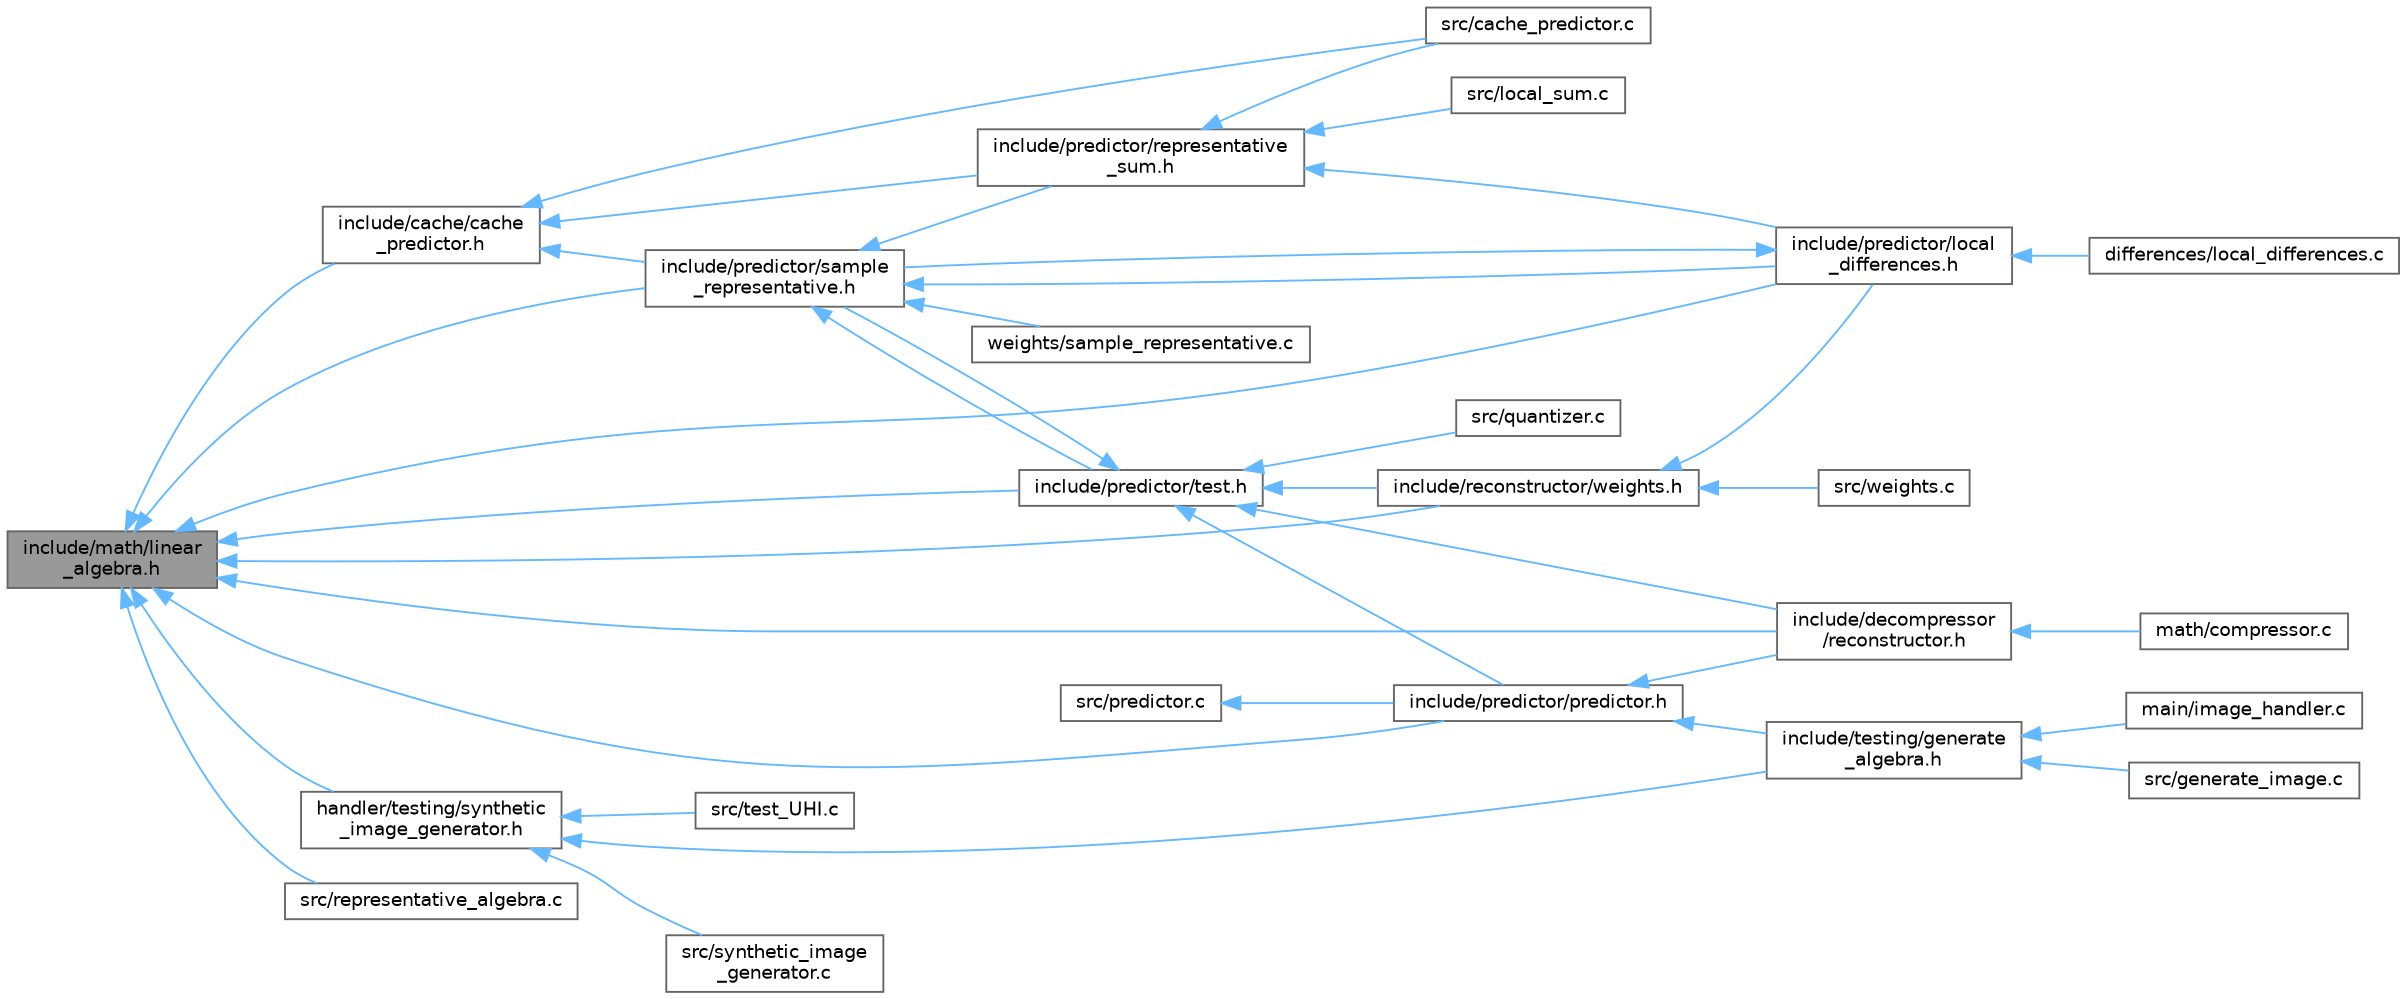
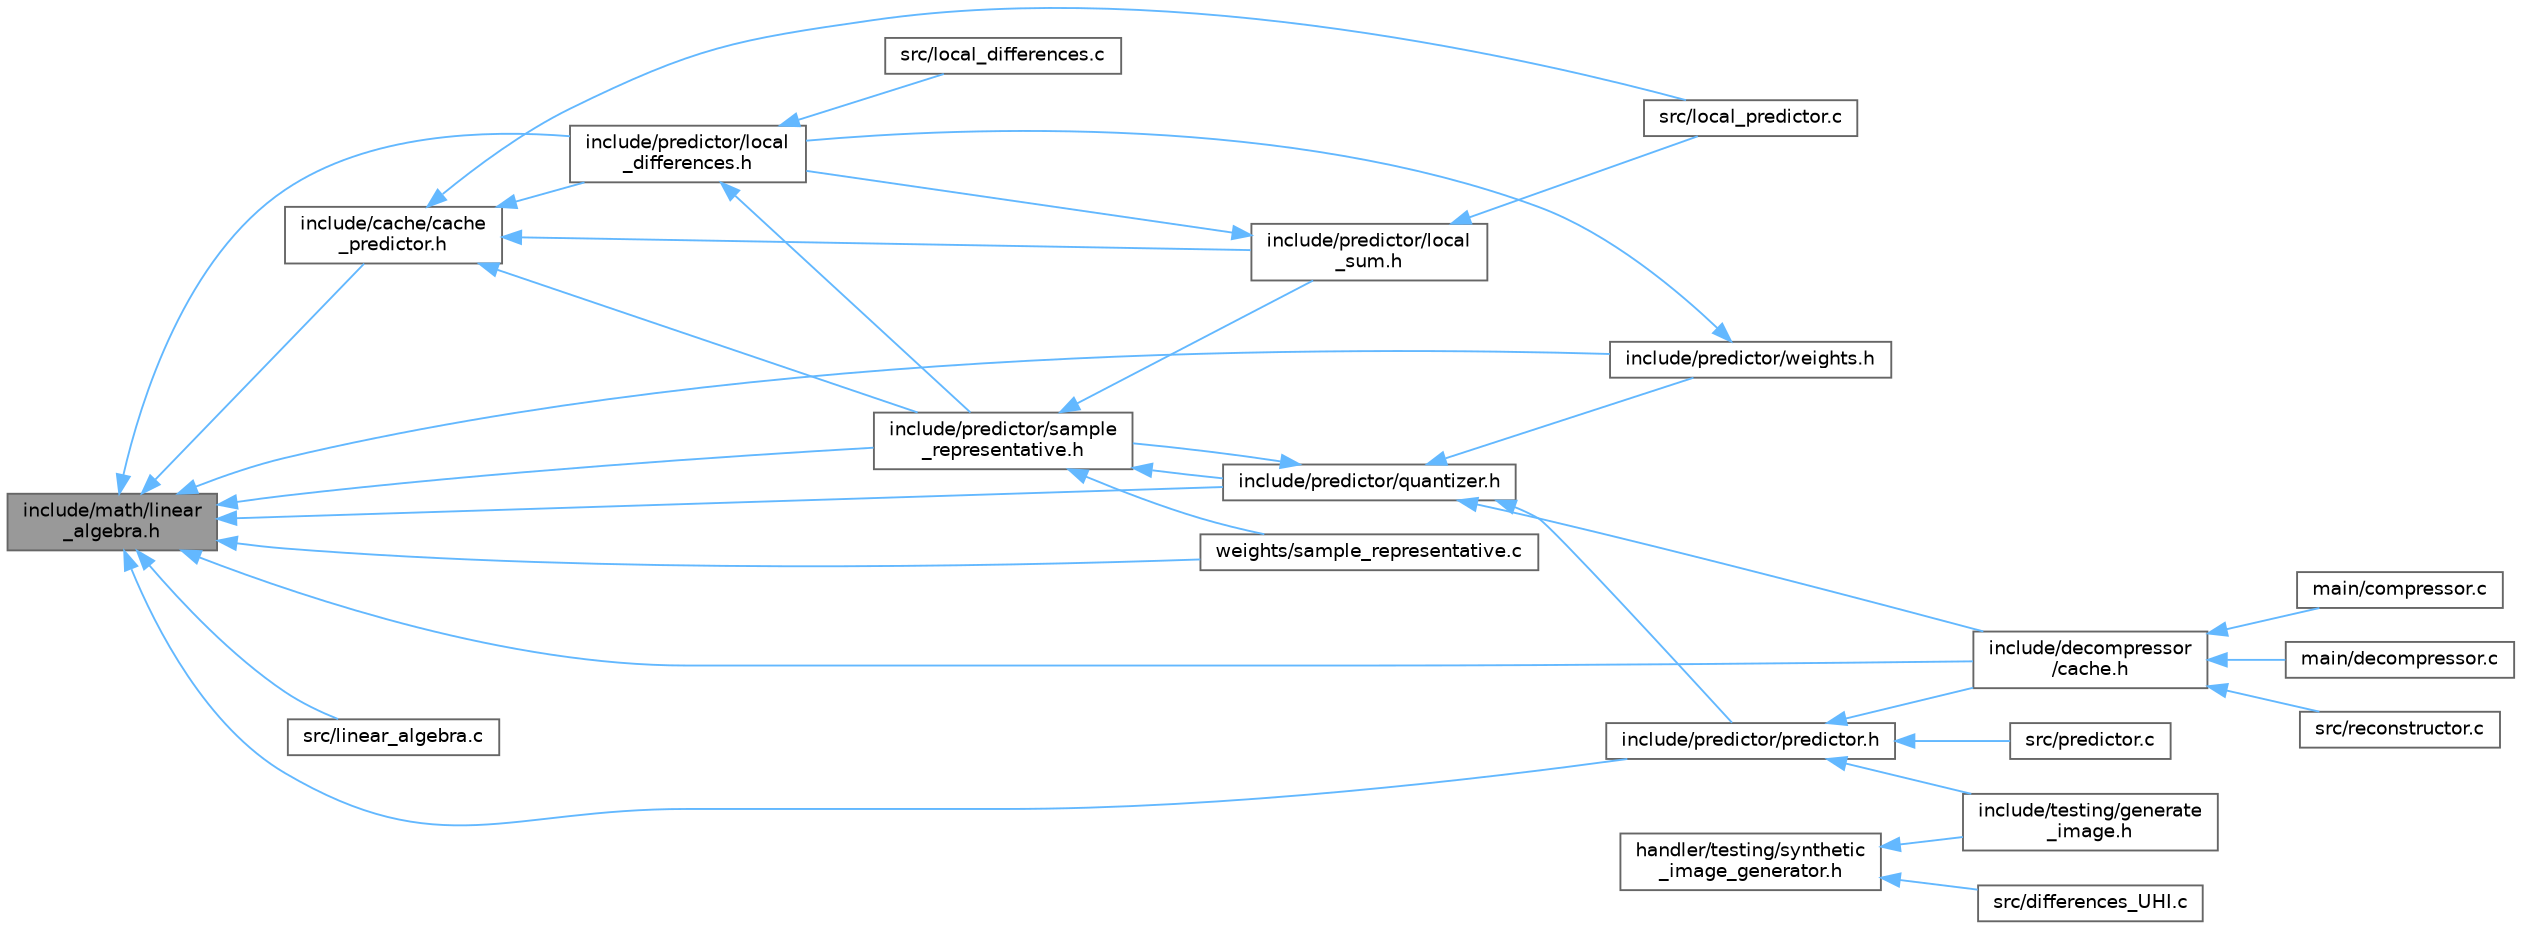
node "src/cache_predictor.c": label "src/cache_predictor.c" -> "src/local_predictor.c"
node "src/local_sum.c": removed
node "include/predictor/representative _sum.h": label "include/predictor/representative _sum.h" -> "include/predictor/local _sum.h"
node "differences/local_differences.c": label "differences/local_differences.c" -> "src/local_differences.c"
edge "include/predictor/local _differences.h" -> "include/predictor/sample _representative.h": now "include/predictor/local _differences.h" -> "include/cache/cache _predictor.h"
node "src/quantizer.c": removed
node "include/predictor/test.h": label "include/predictor/test.h" -> "include/predictor/quantizer.h"
node "include/reconstructor/weights.h": label "include/reconstructor/weights.h" -> "include/predictor/weights.h"
node "src/weights.c": removed
node "include/decompressor /reconstructor.h": label "include/decompressor /reconstructor.h" -> "include/decompressor /cache.h"
node "math/compressor.c": label "math/compressor.c" -> "main/compressor.c"
node "main/decompressor.c": added
edge "include/predictor/predictor.h" -> "src/predictor.c": reversed
node "main/image_handler.c": removed
edge "handler/testing/synthetic _image_generator.h" -> "include/math/linear _algebra.h": now "weights/sample_representative.c" -> "include/math/linear _algebra.h"
node "src/reconstructor.c": added
node "include/testing/generate _algebra.h": label "include/testing/generate _algebra.h" -> "include/testing/generate _image.h"
node "src/generate_image.c": removed
node "src/test_UHI.c": label "src/test_UHI.c" -> "src/differences_UHI.c"
node "src/representative_algebra.c": label "src/representative_algebra.c" -> "src/linear_algebra.c"
node "src/synthetic_image _generator.c": removed
